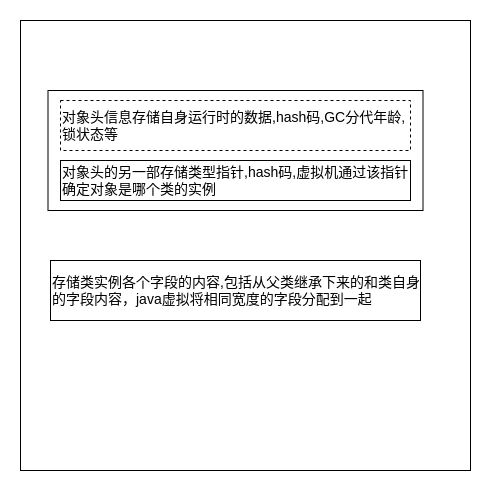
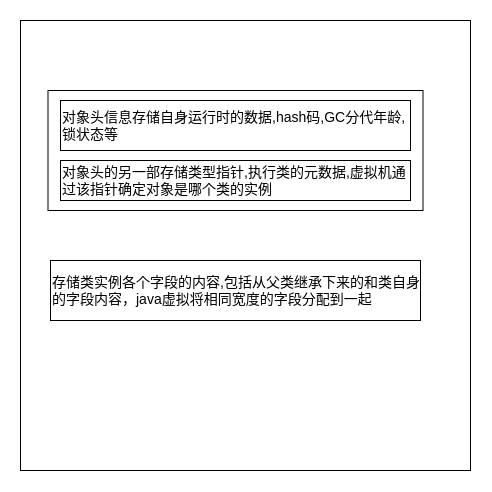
node "对象头信息存储自身运行时的数据,hash码,GC分代年龄,锁状态等": style dashed -> solid
node "对象头的另一部存储类型指针,hash码,虚拟机通过该指针确定对象是哪个类的实例": label "对象头的另一部存储类型指针,hash码,虚拟机通过该指针确定对象是哪个类的实例" -> "对象头的另一部存储类型指针,执行类的元数据,虚拟机通过该指针确定对象是哪个类的实例"
